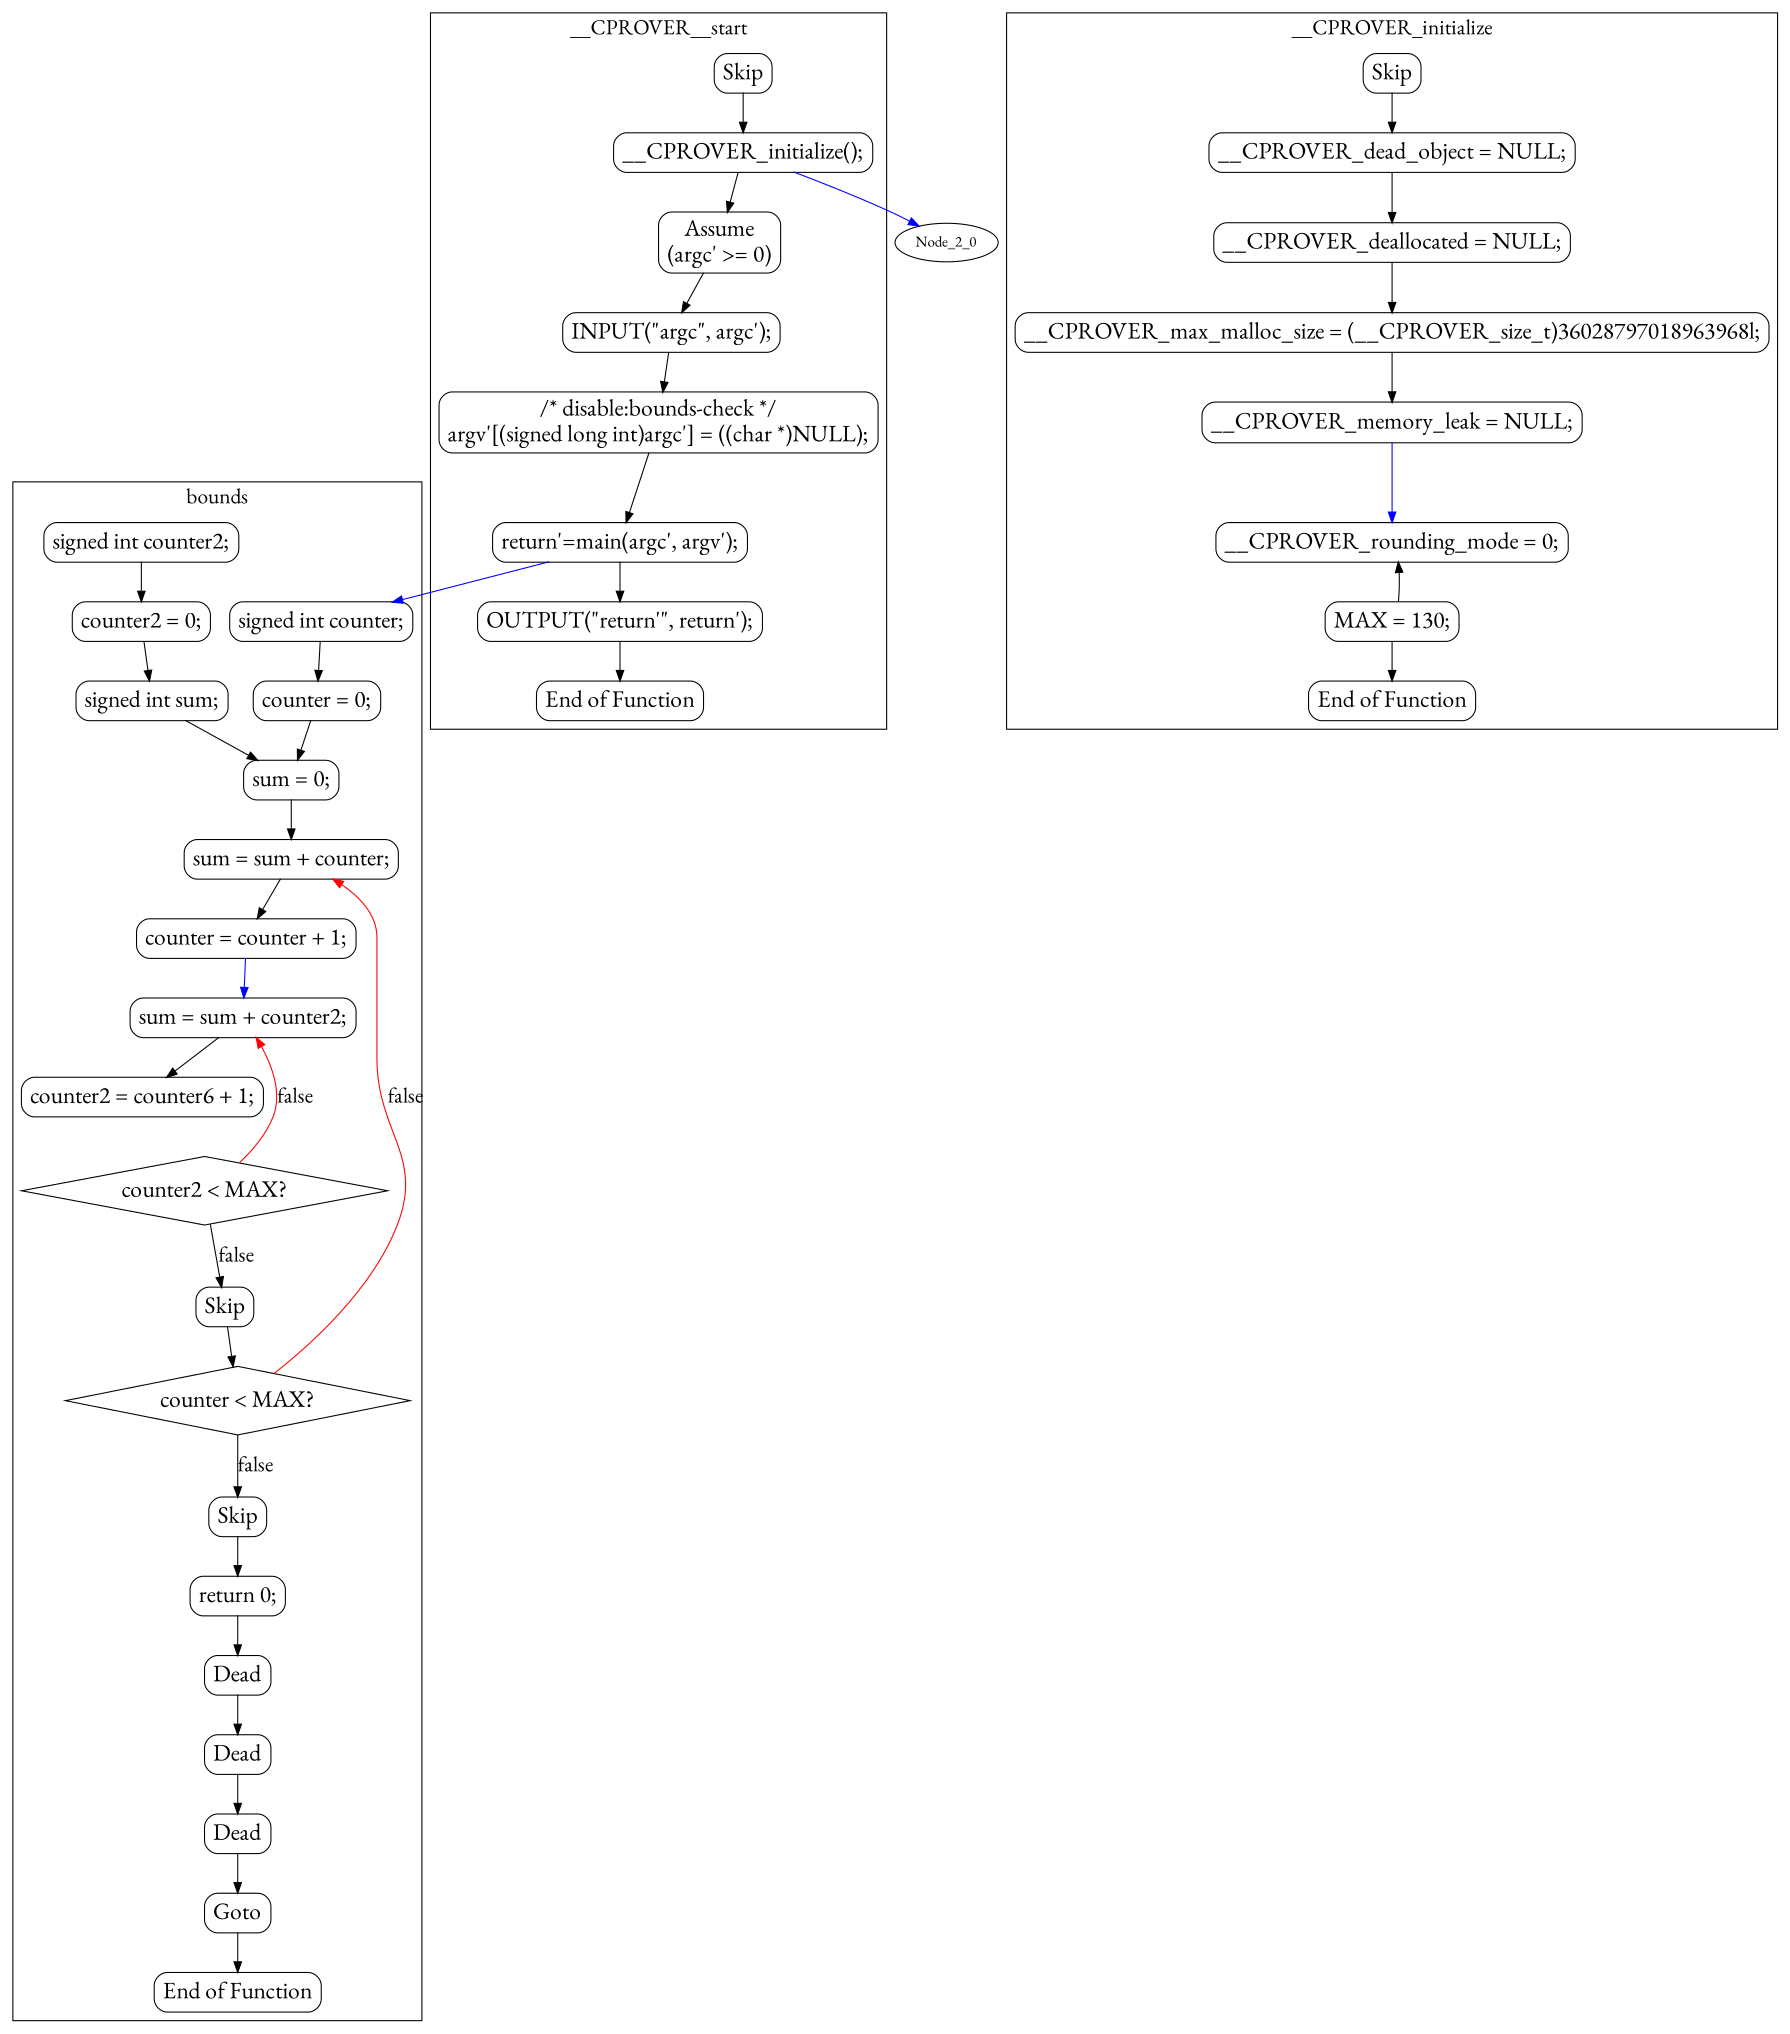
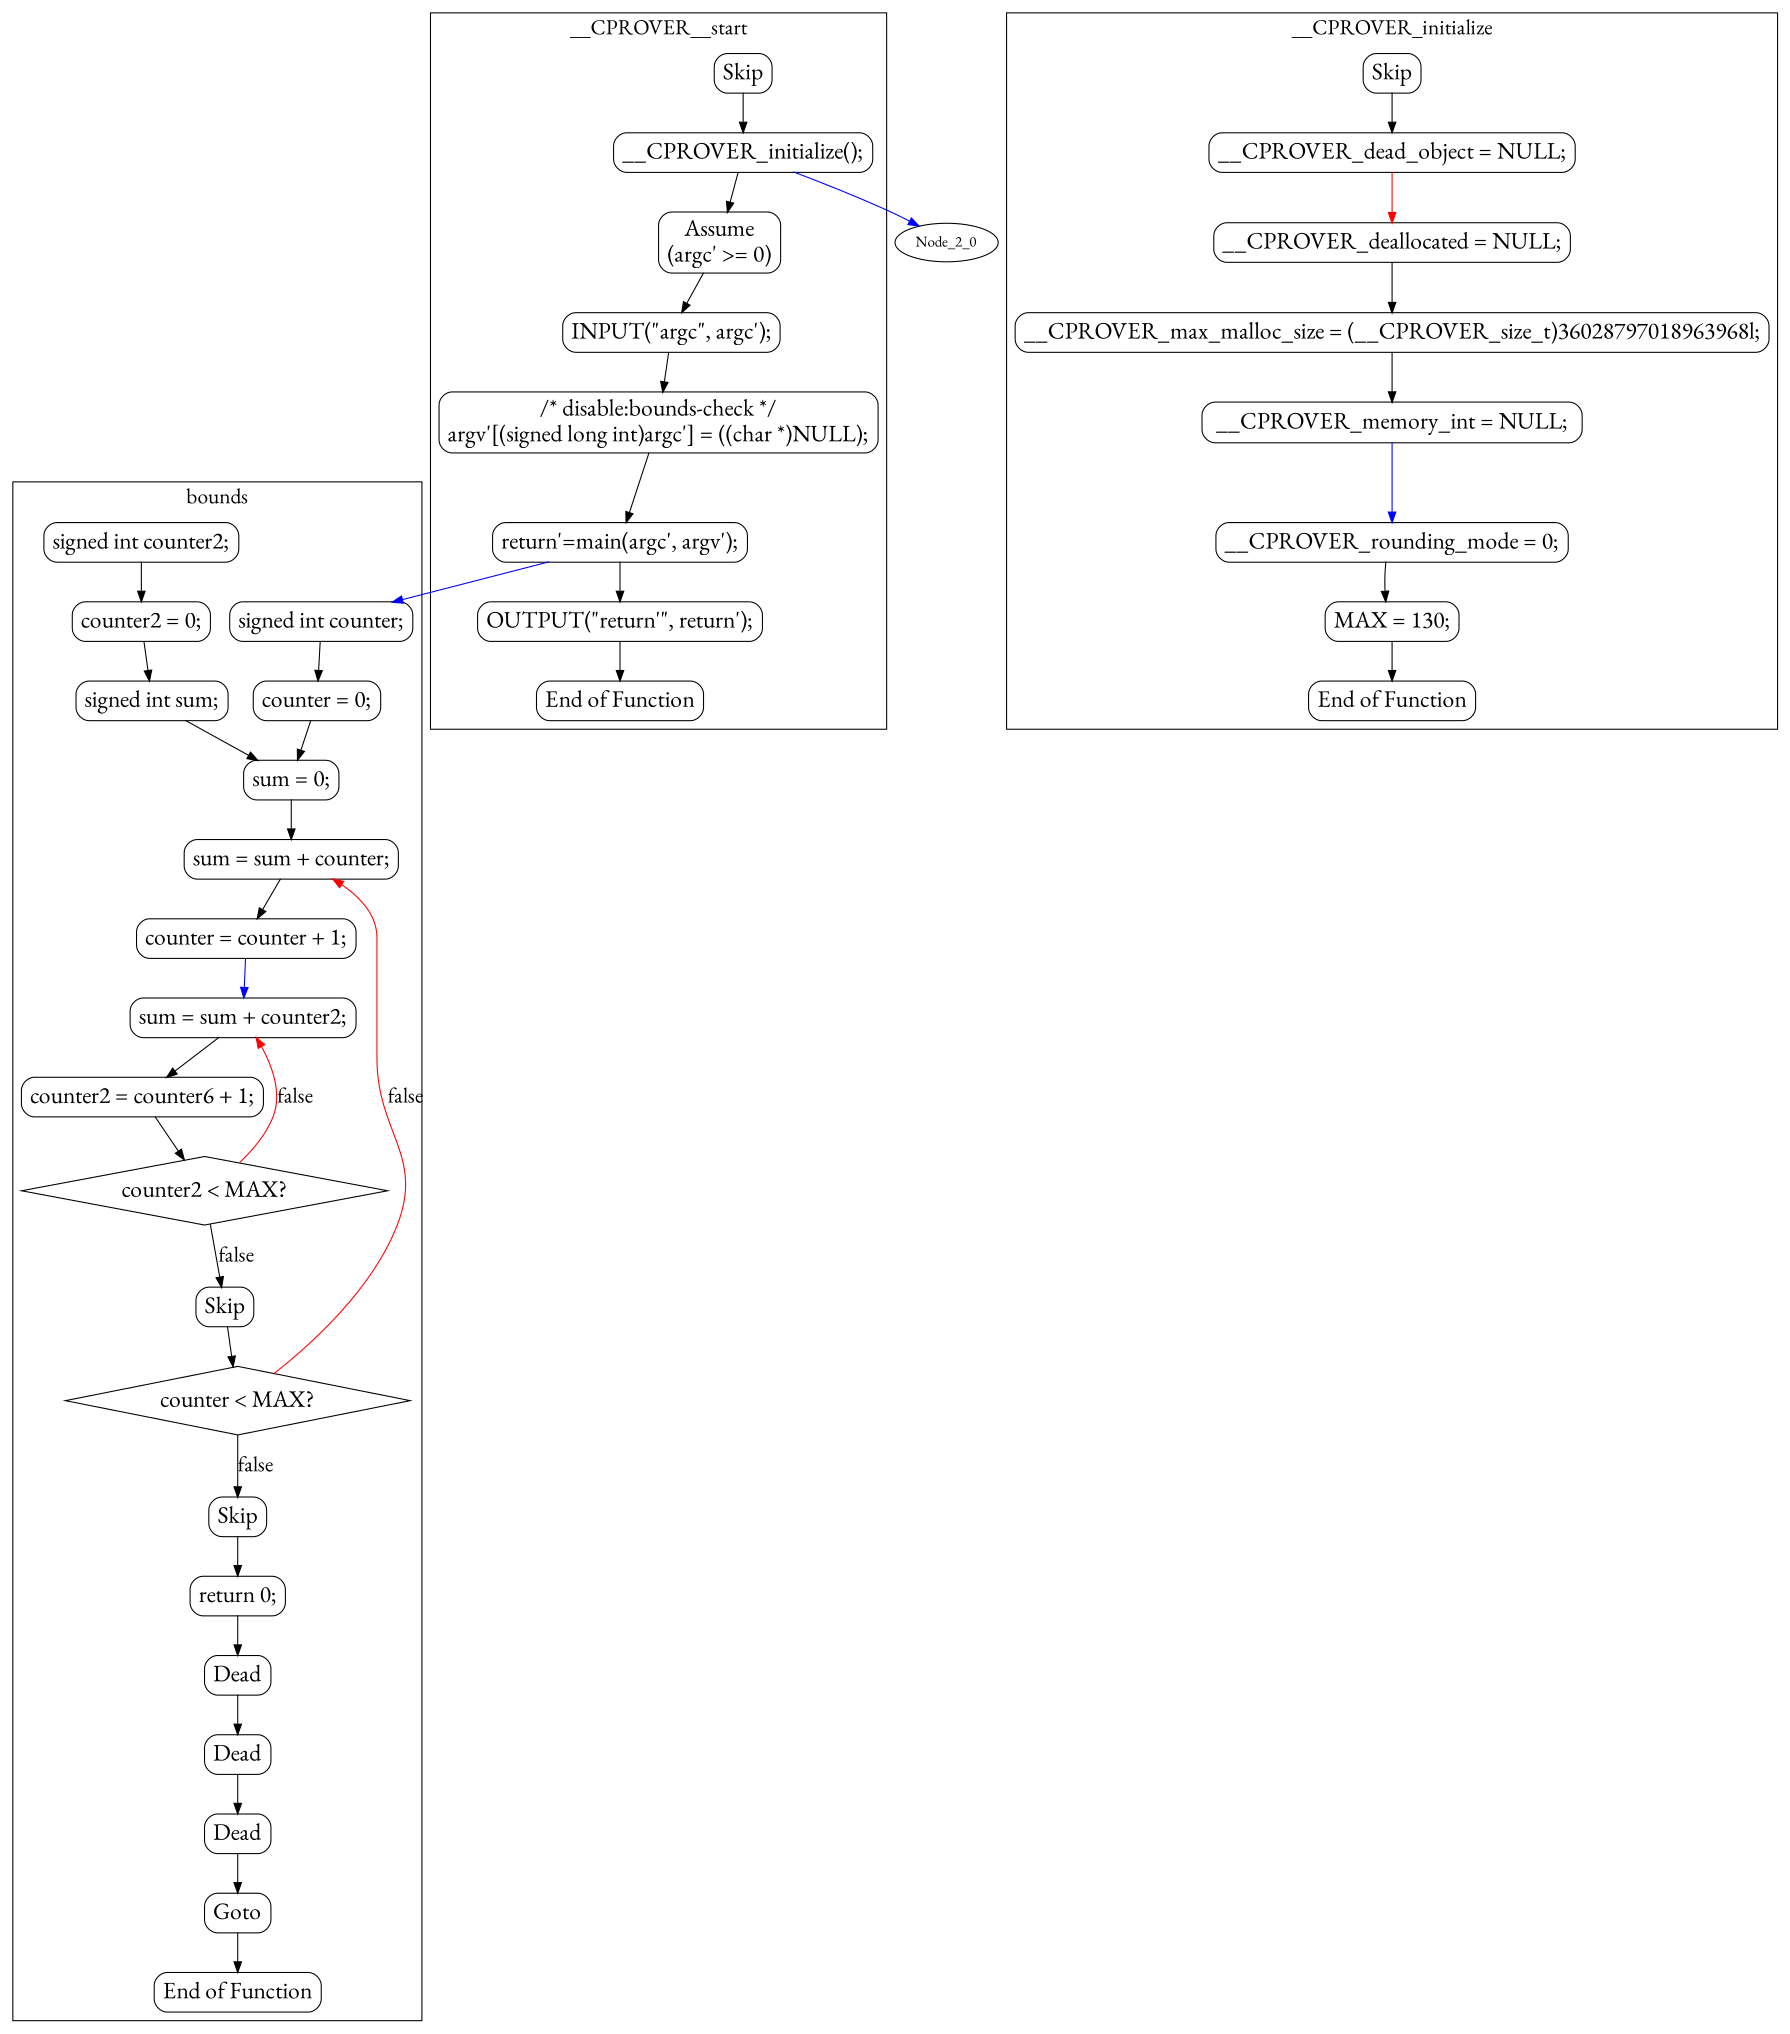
edge "__CPROVER_dead_object = NULL;" -> "__CPROVER_deallocated = NULL;": color black -> red
node "__CPROVER_memory_leak = NULL;": label "__CPROVER_memory_leak = NULL;" -> "__CPROVER_memory_int = NULL;"
edge "MAX = 130;" -> "__CPROVER_rounding_mode = 0;": reversed
edge "counter2 = counter6 + 1;" -> "counter2 < MAX?": added
